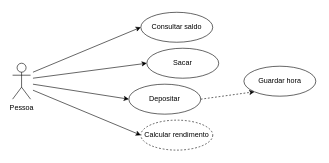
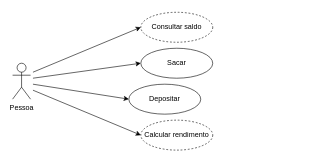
node "Consultar saldo": style solid -> dashed
node "Sacar": moved (183, 63) -> (177, 63)
node "Guardar hora": removed
edge "Depositar" -> "Guardar hora": removed
